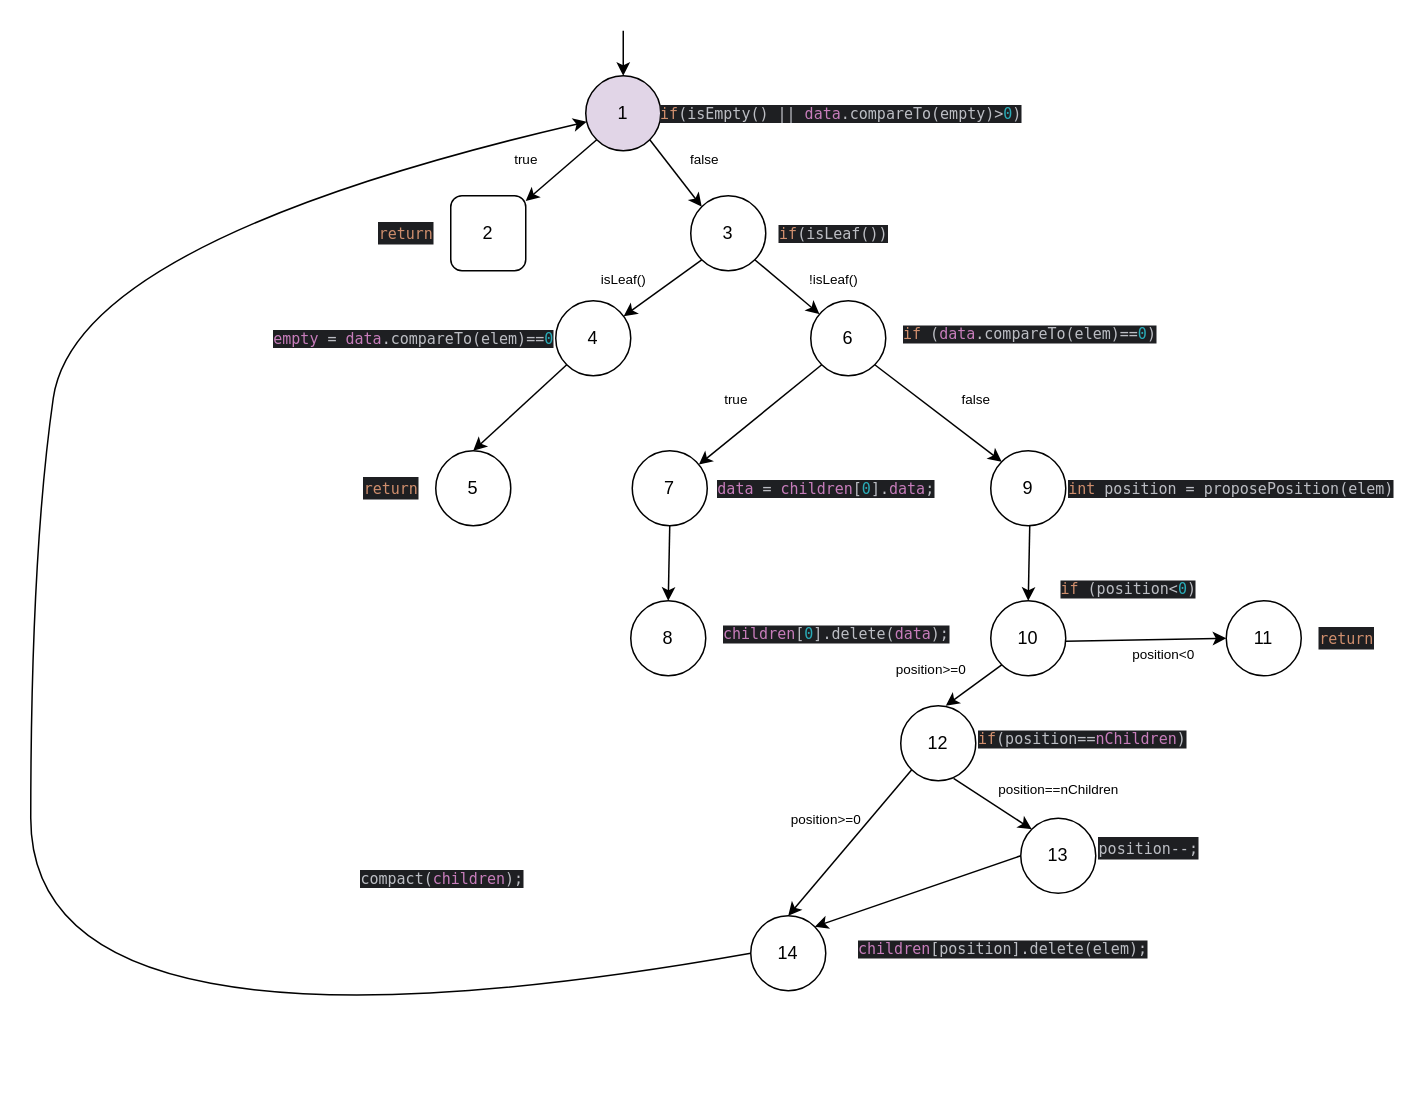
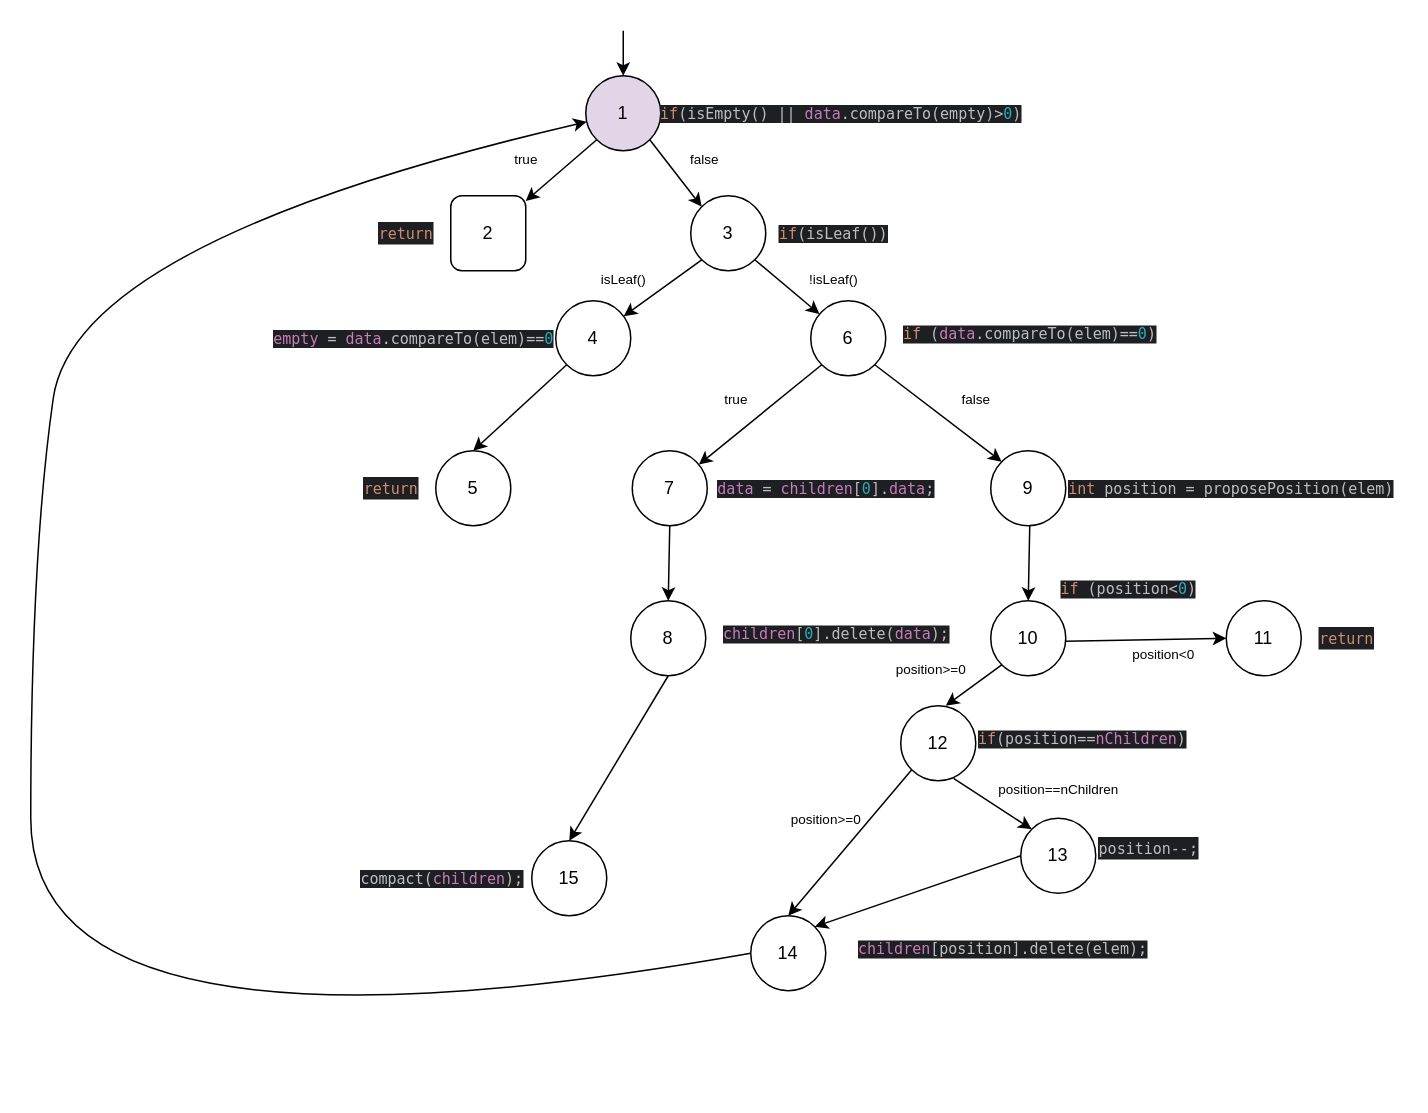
edge "8" -> "15": added
node "15": added
